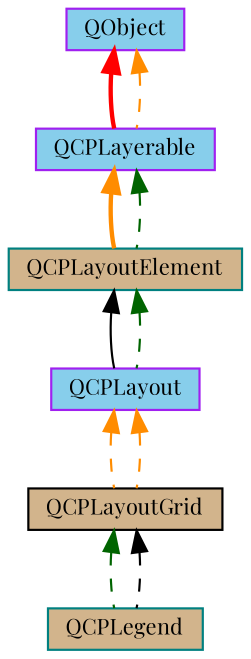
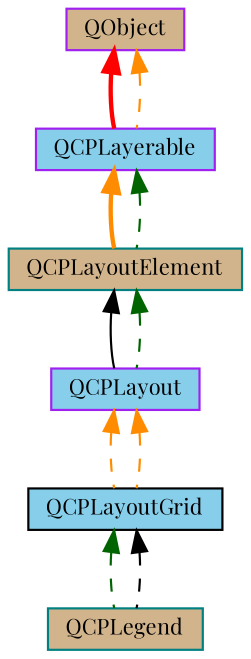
node "QObject": fillcolor skyblue -> tan
node "QCPLayoutGrid": fillcolor tan -> skyblue
